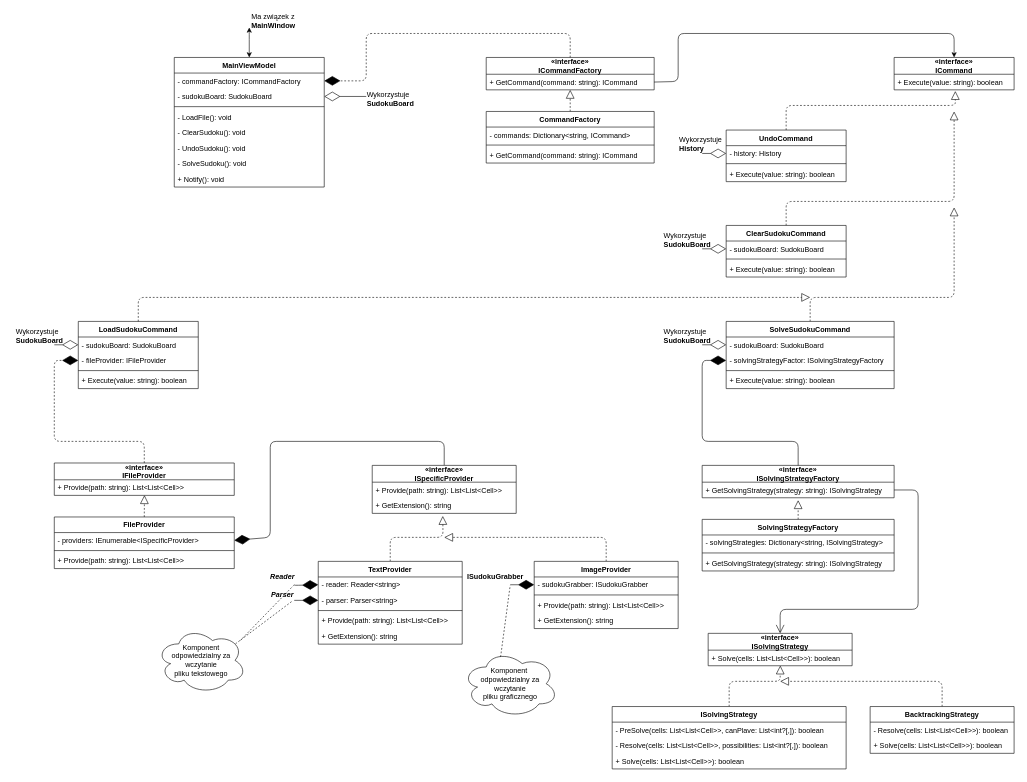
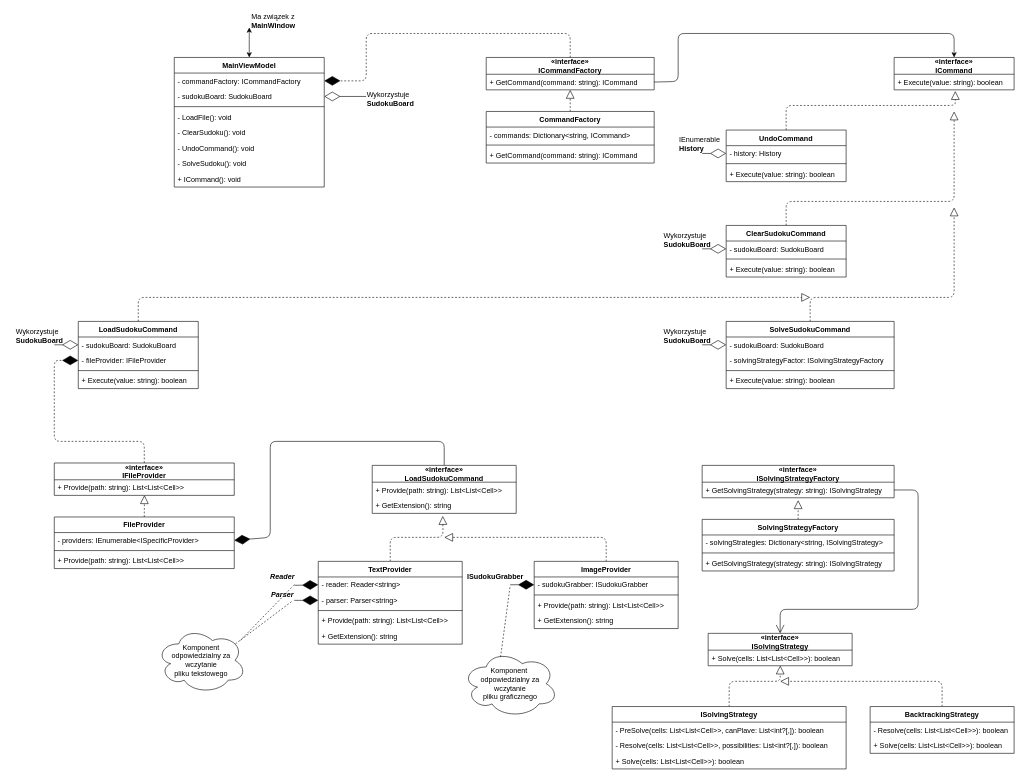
node "Wykorzystuje History": label "Wykorzystuje History" -> "IEnumerable History"
node "- UndoSudoku(): void": label "- UndoSudoku(): void" -> "- UndoCommand(): void"
node "+ Notify(): void": label "+ Notify(): void" -> "+ ICommand(): void"
edge "«interface» ISolvingStrategyFactory" -> "- solvingStrategyFactor: ISolvingStrategyFactory": removed
node "«interface» ISpecificProvider": label "«interface» ISpecificProvider" -> "«interface» LoadSudokuCommand"
